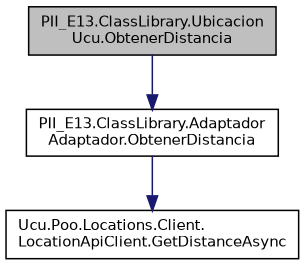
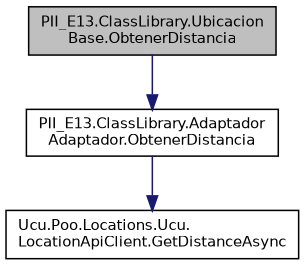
node "PII_E13.ClassLibrary.Ubicacion Ucu.ObtenerDistancia": label "PII_E13.ClassLibrary.Ubicacion Ucu.ObtenerDistancia" -> "PII_E13.ClassLibrary.Ubicacion Base.ObtenerDistancia"
node "Ucu.Poo.Locations.Client. LocationApiClient.GetDistanceAsync": label "Ucu.Poo.Locations.Client. LocationApiClient.GetDistanceAsync" -> "Ucu.Poo.Locations.Ucu. LocationApiClient.GetDistanceAsync"
